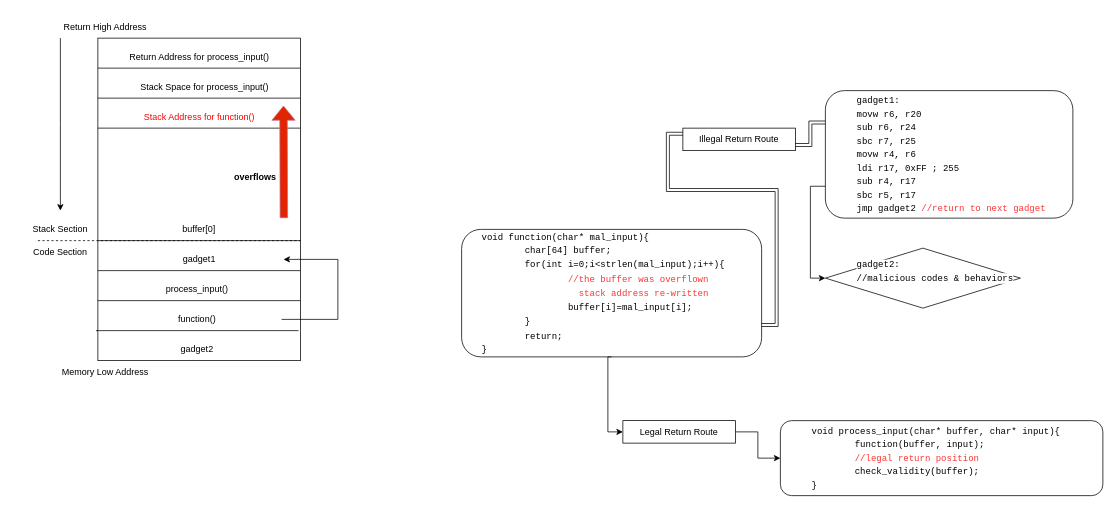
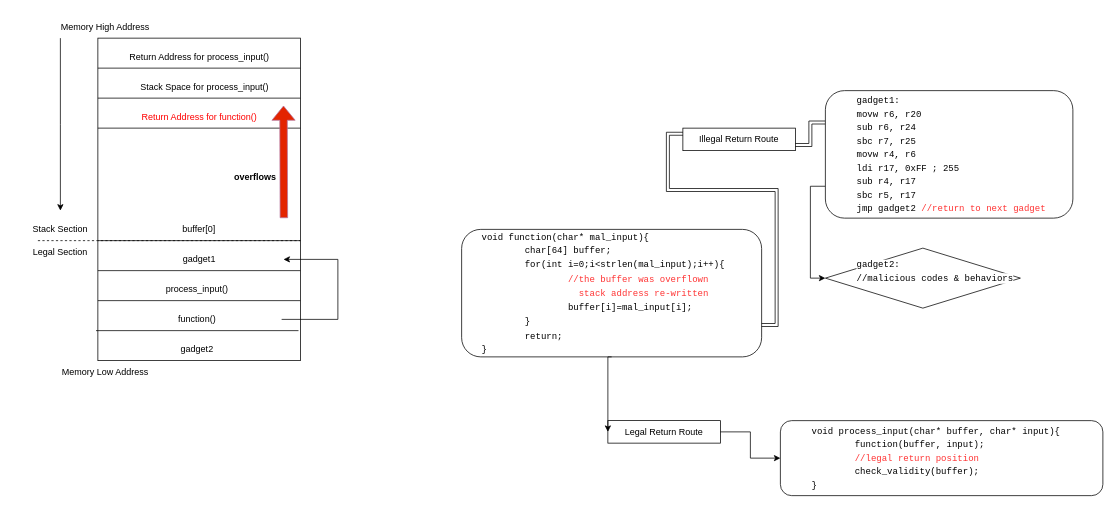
node "Return High Address": label "Return High Address" -> "Memory High Address"
node "Stack Address for function()": label "Stack Address for function()" -> "Return Address for function()"
node "Code Section": label "Code Section" -> "Legal Section"
node "Legal Return Route": moved (679, 432) -> (664, 432)
